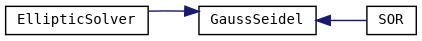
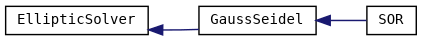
edge "EllipticSolver" -> "GaussSeidel": reversed
